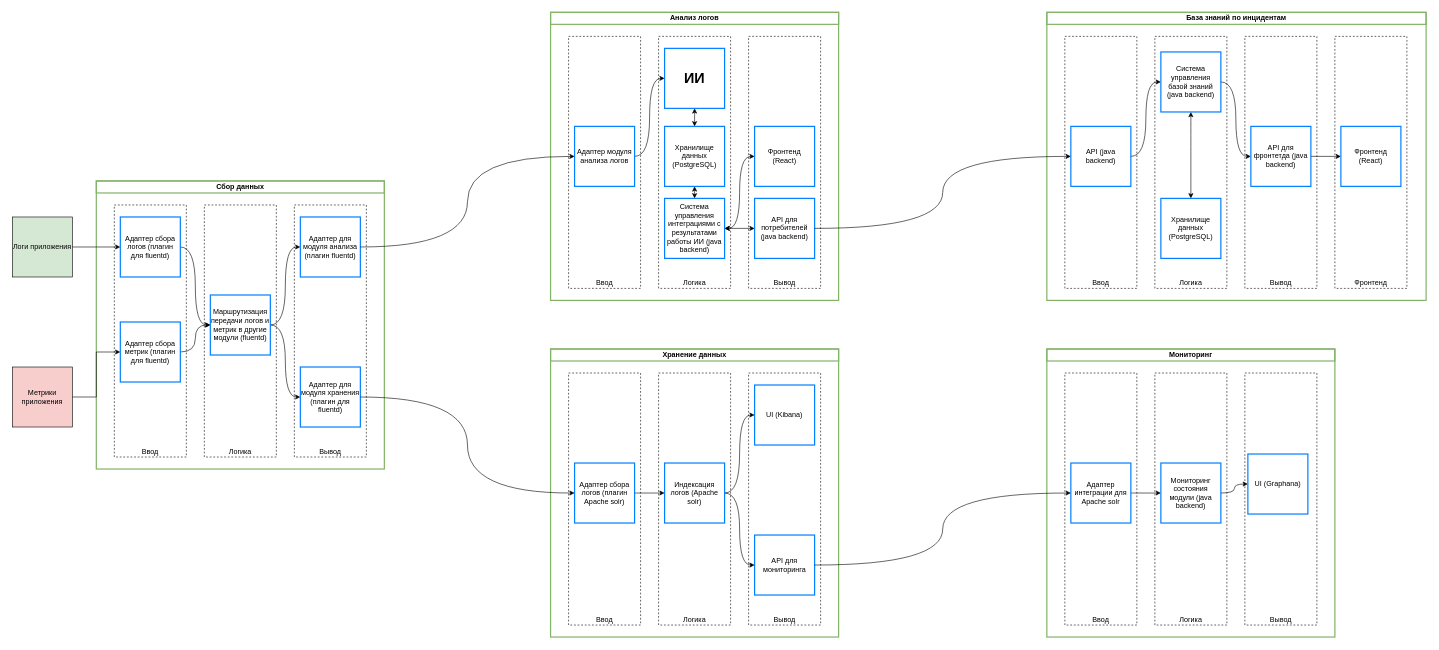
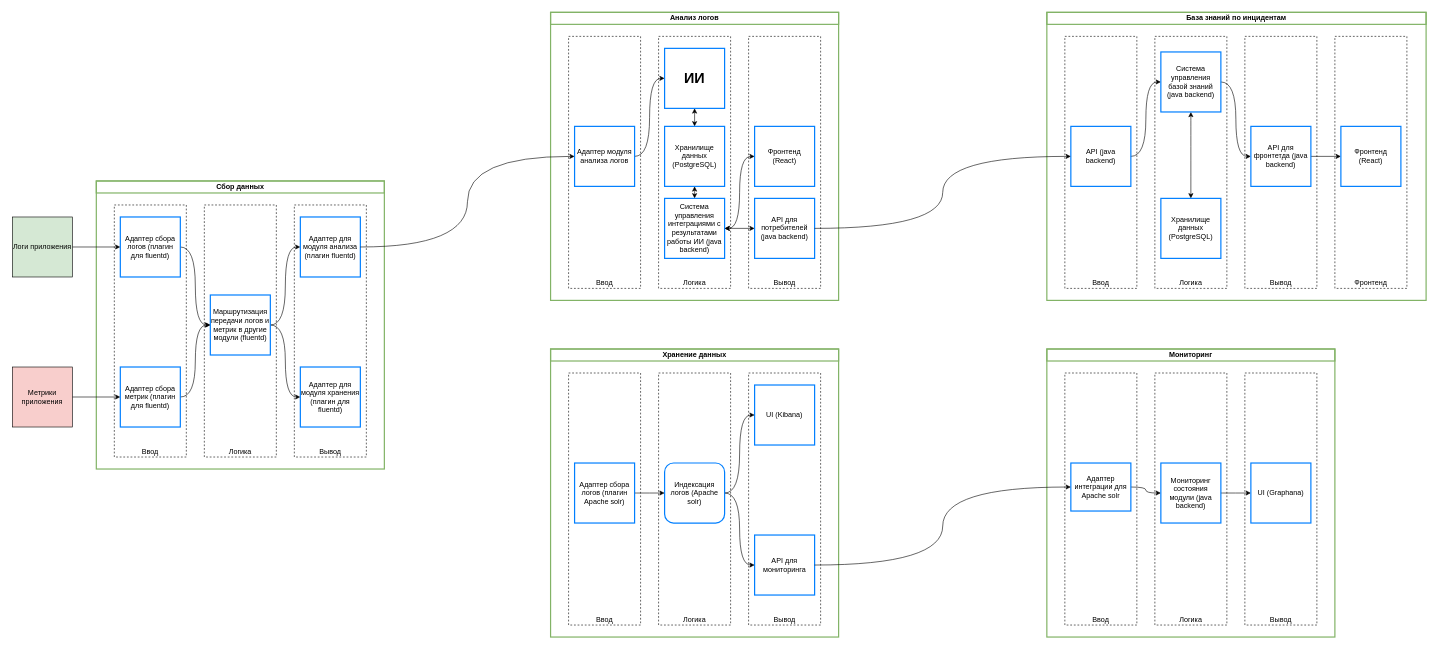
node "Адаптер сбора метрик (плагин для fluentd)": moved (150, 352) -> (150, 397)
edge "Адаптер для модуля хранения (плагин для fluentd)" -> "Адаптер сбора логов (плагин Apache solr)": removed
node "UI (Graphana)": moved (1278, 484) -> (1281, 493)
node "Индексация логов (Apache solr)": shape rectangle -> rounded rectangle
node "Адаптер интеграции для Apache solr": size 60x60 -> 60x48
